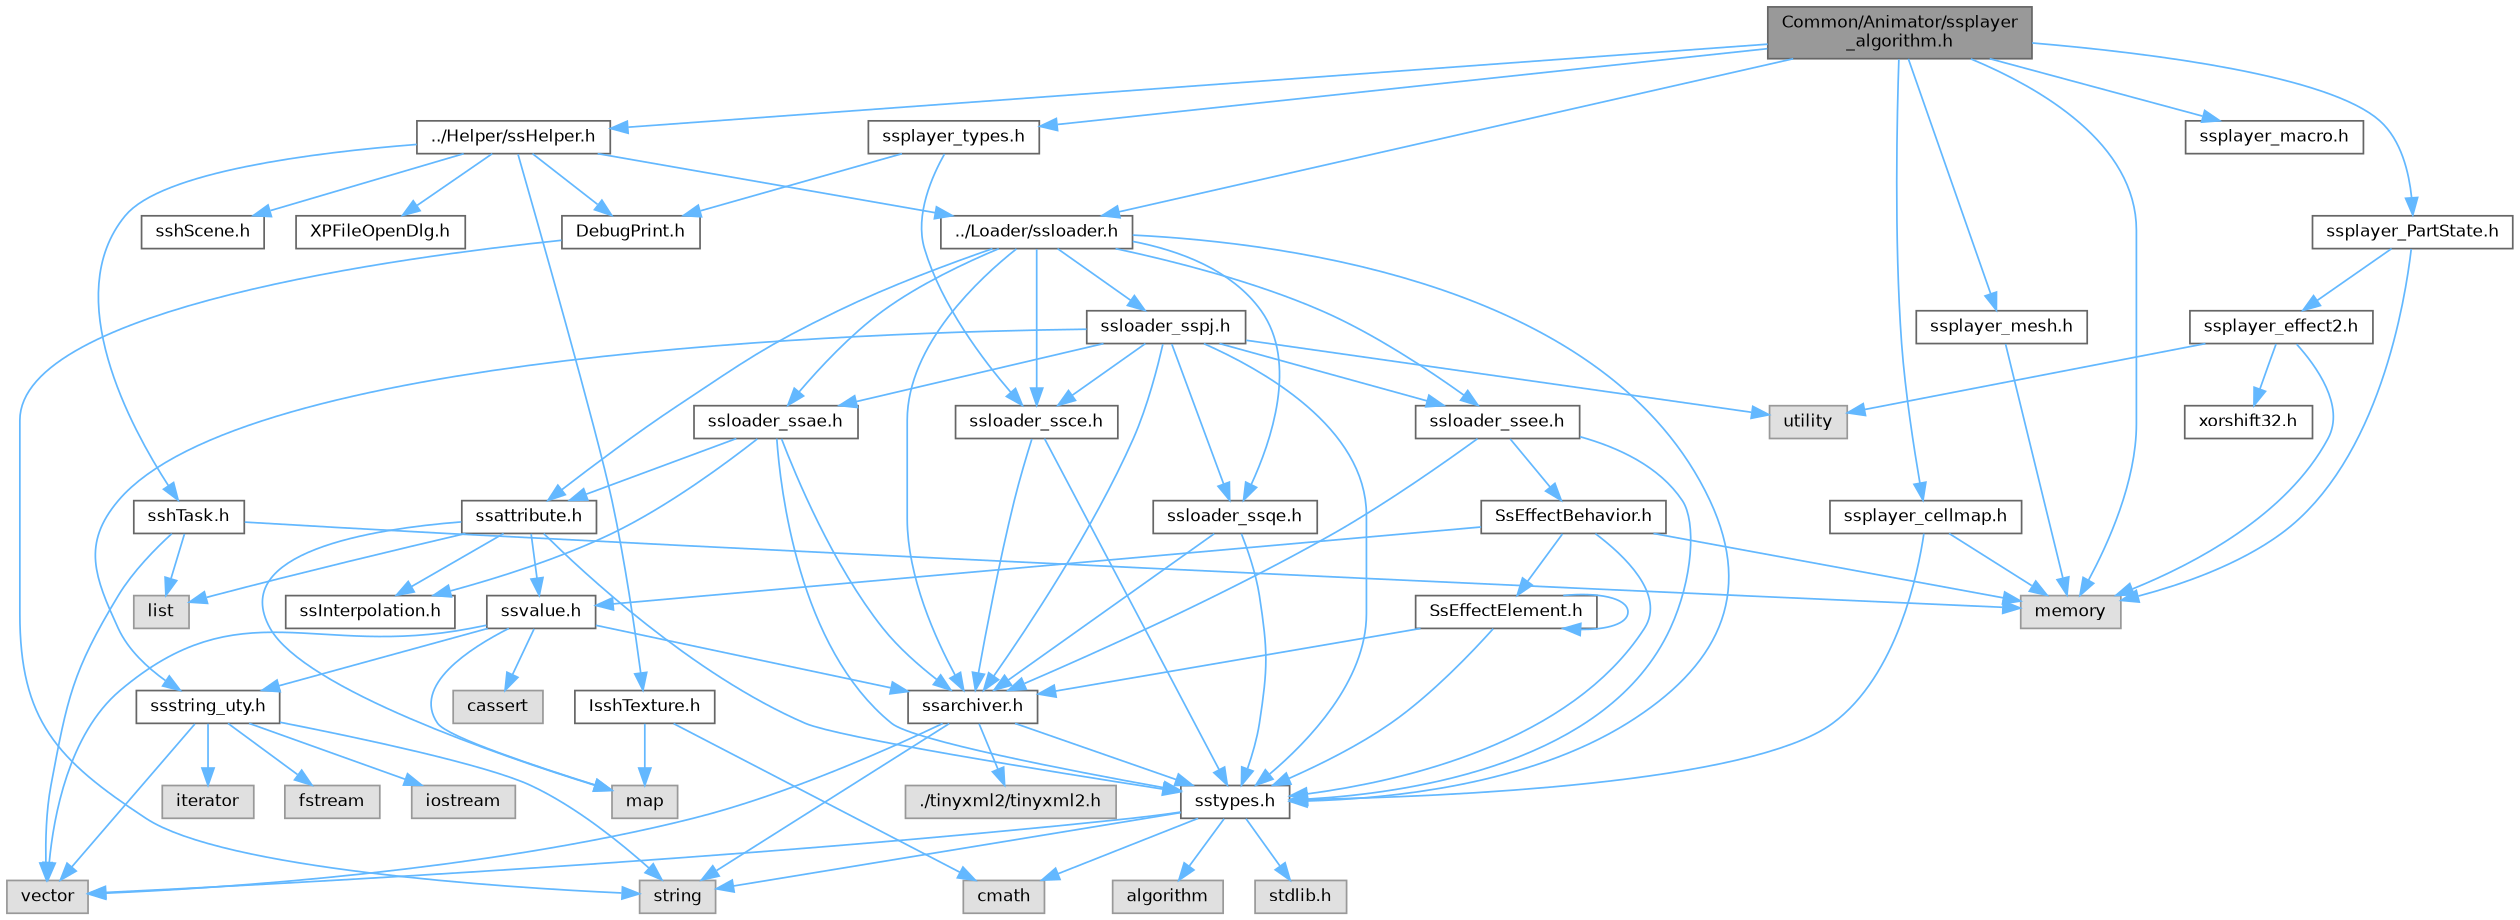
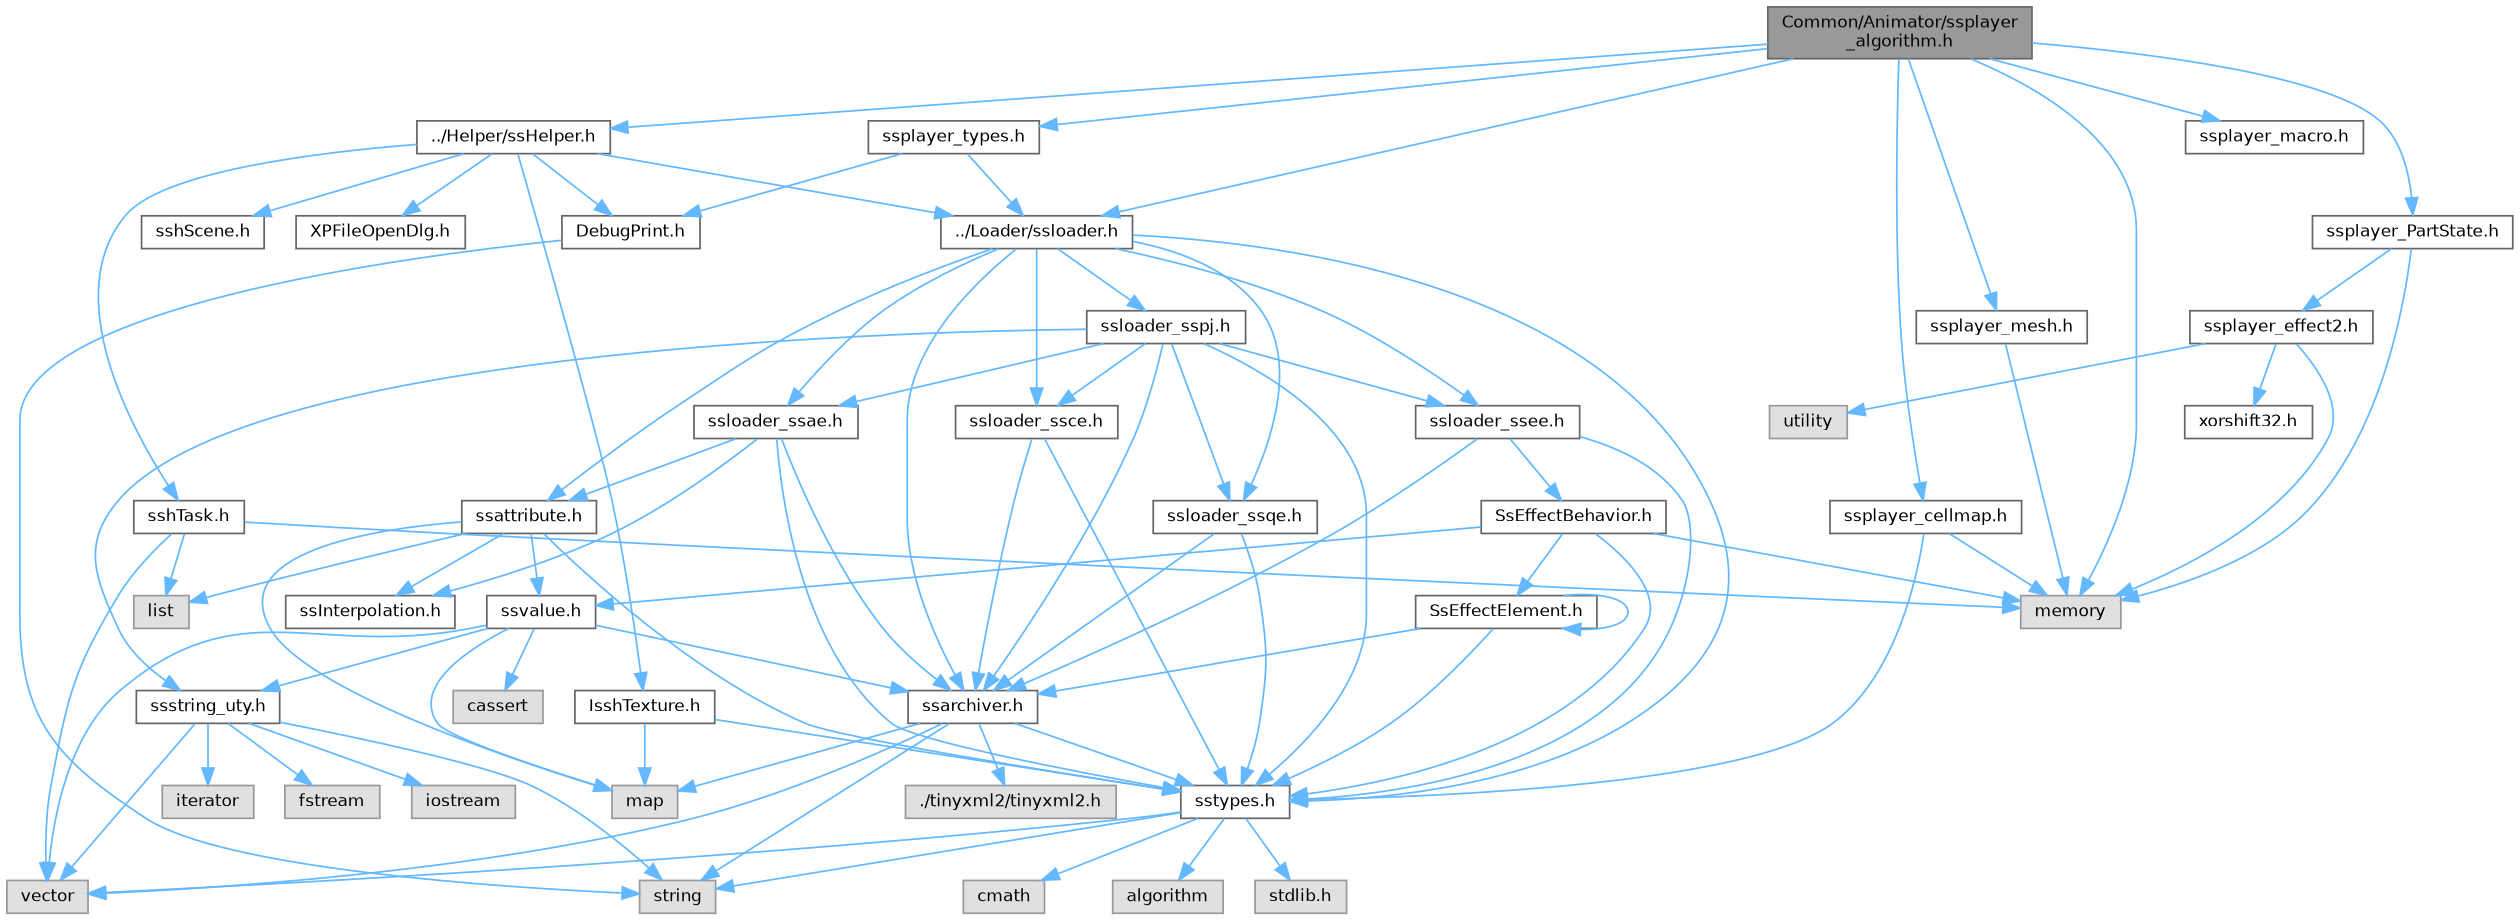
edge "ssplayer_types.h" -> "ssloader_ssce.h": now "ssplayer_types.h" -> "../Loader/ssloader.h"
edge "ssloader_sspj.h" -> "utility": removed
edge "ssarchiver.h" -> "map": added
edge "IsshTexture.h" -> "cmath": now "IsshTexture.h" -> "sstypes.h"
